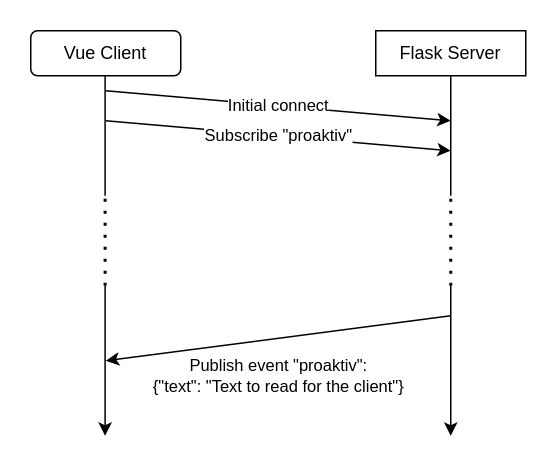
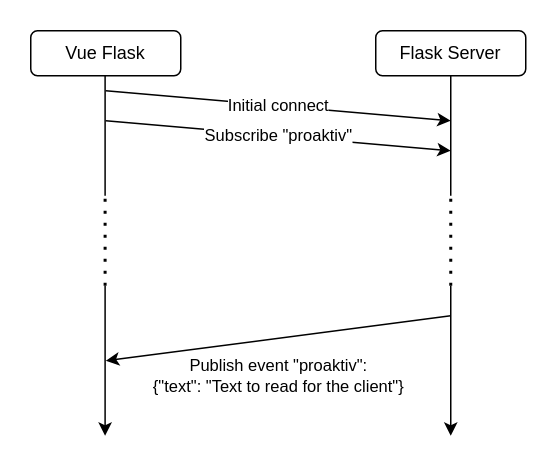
node "Vue Client": label "Vue Client" -> "Vue Flask"
node "Flask Server": shape rectangle -> rounded rectangle
